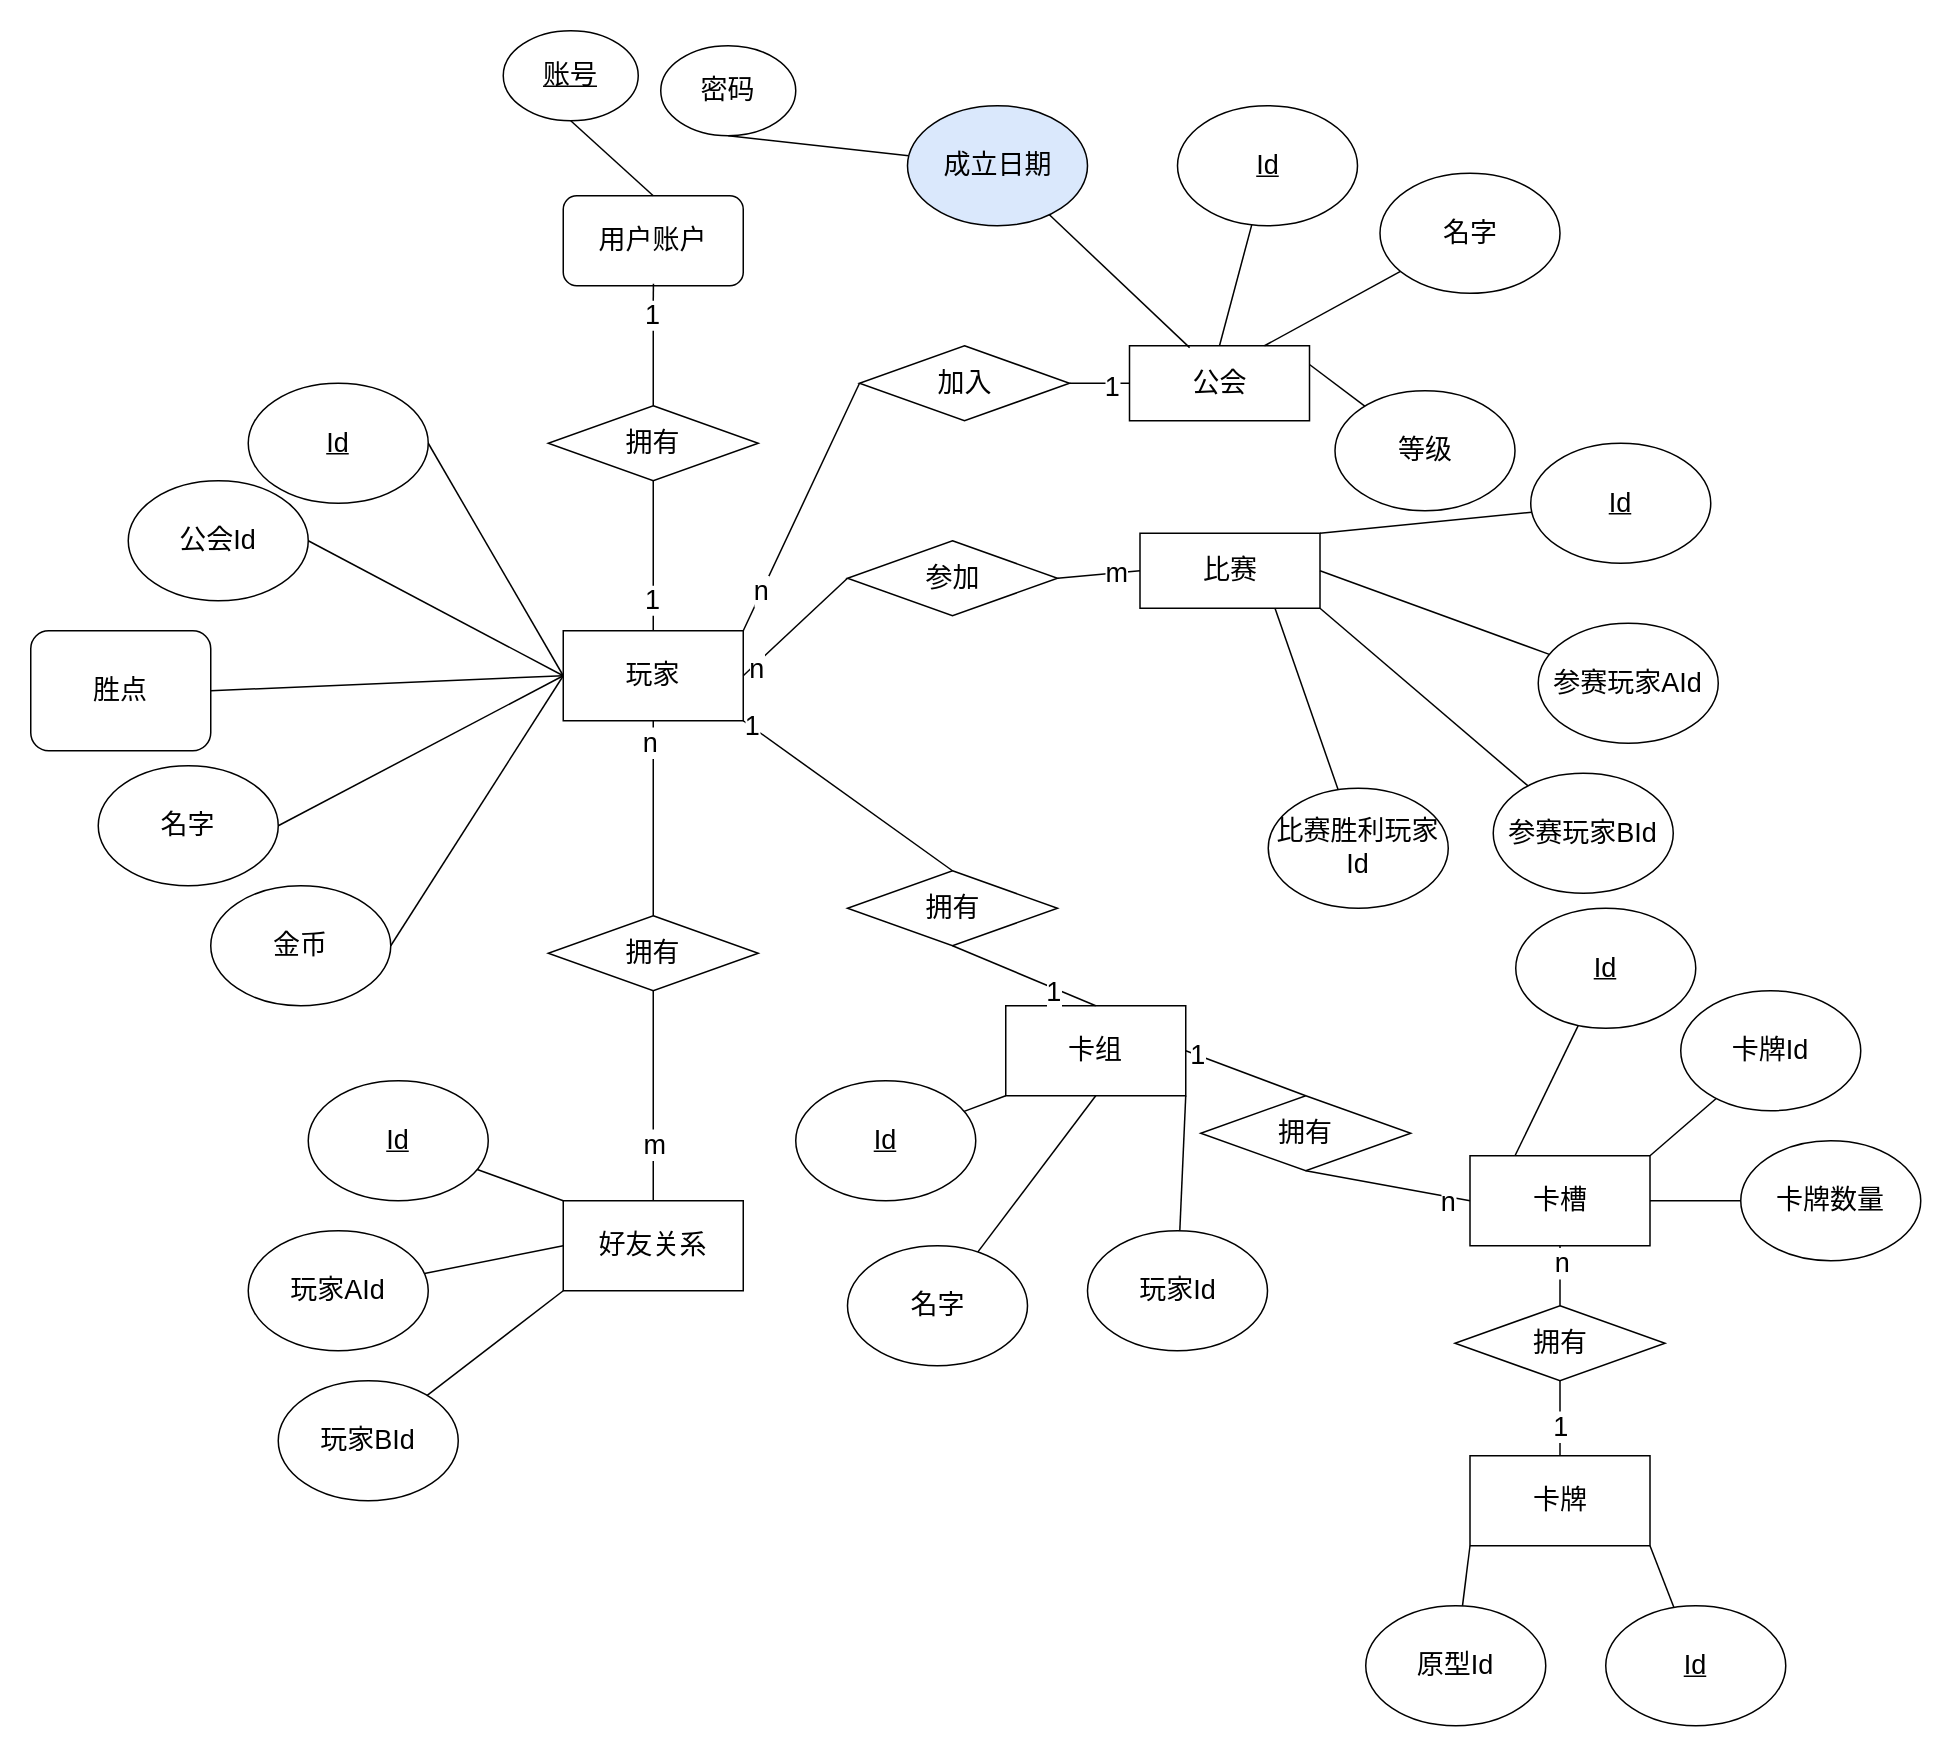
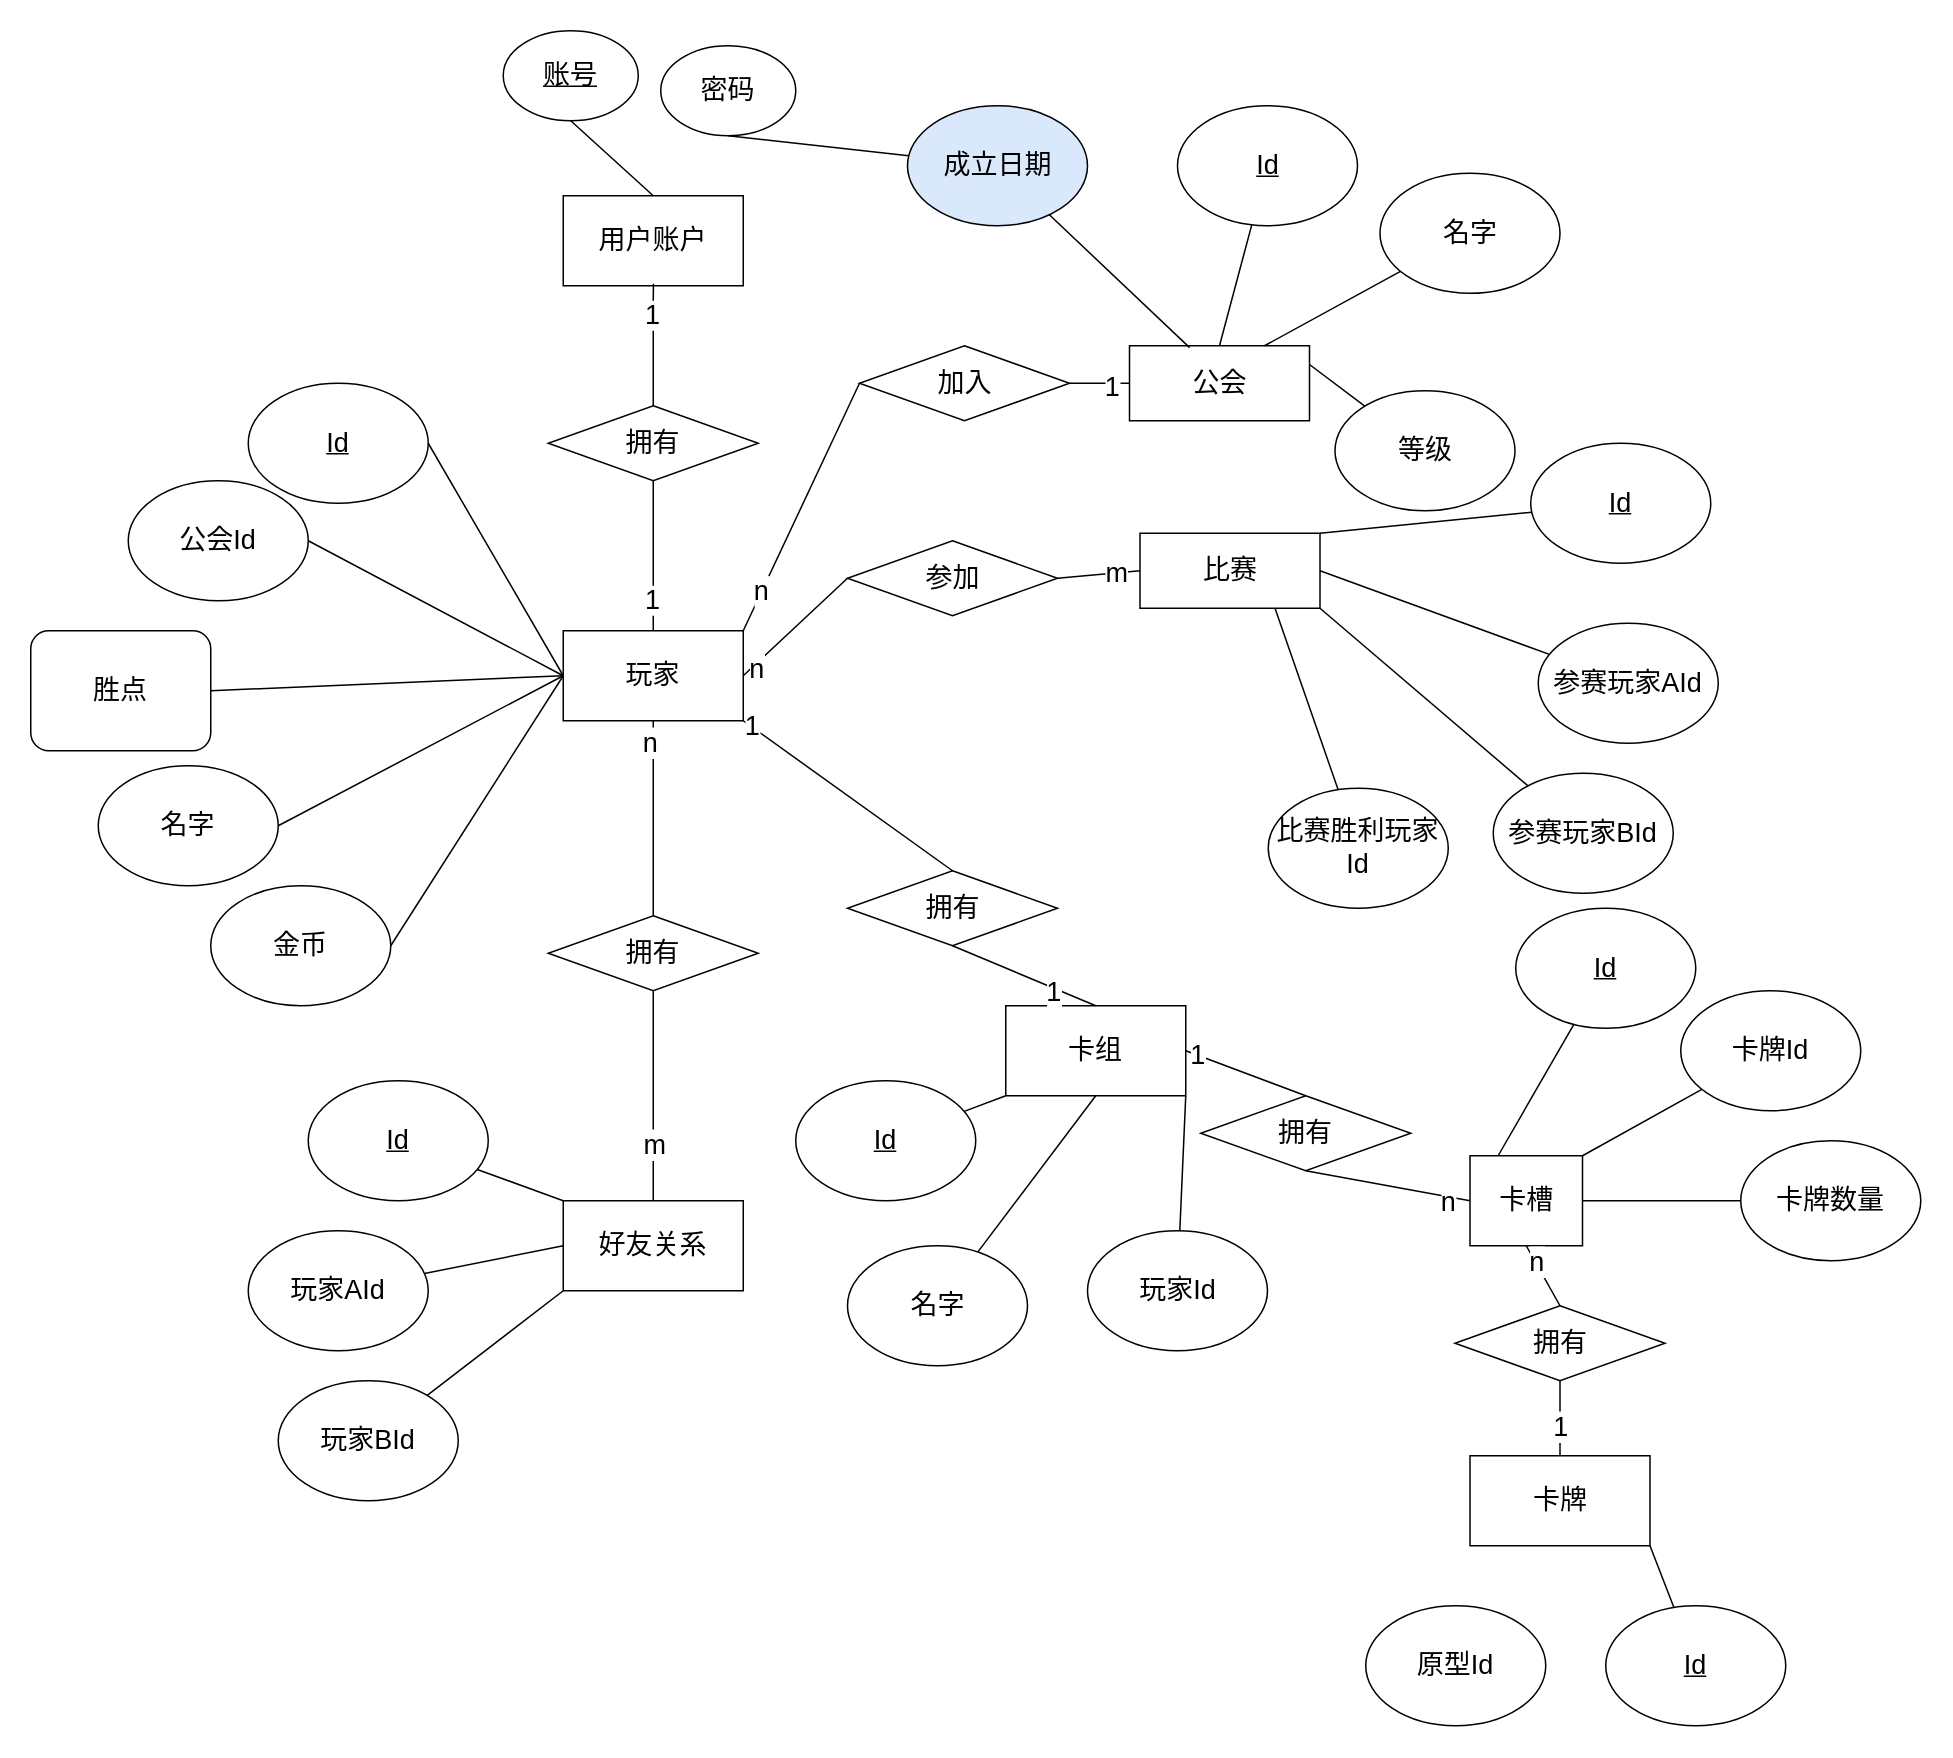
node "用户账户": shape rounded rectangle -> rectangle
node "卡槽": size 180x90 -> 113x90
edge "卡牌" -- "原型Id": removed
